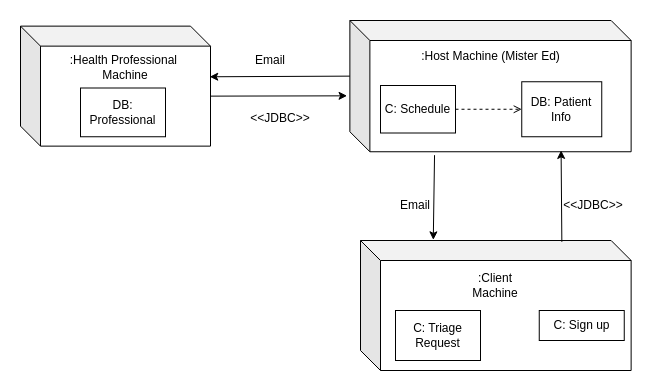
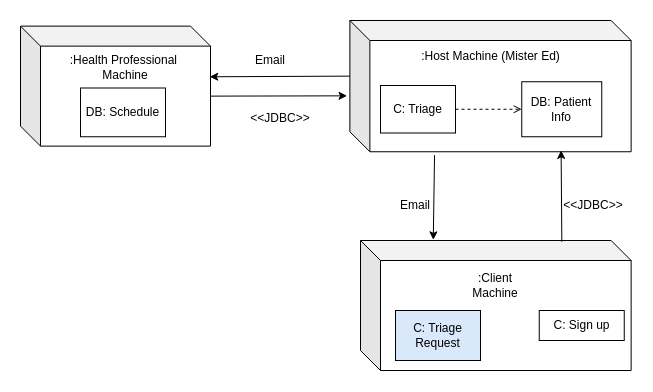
node "C: Schedule": label "C: Schedule" -> "C: Triage"
node "DB: Professional": label "DB: Professional" -> "DB: Schedule"
node "C: Triage Request": fillcolor #ffffff -> #dae8fc
